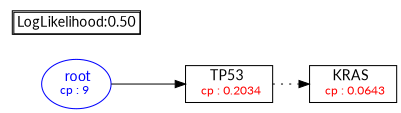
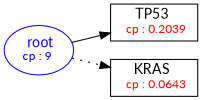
node "LogLikelihood:0.50": removed
edge "TP53" -> "KRAS": now "root" -> "KRAS"
node "TP53": text "cp : 0.2034" -> "cp : 0.2039"
